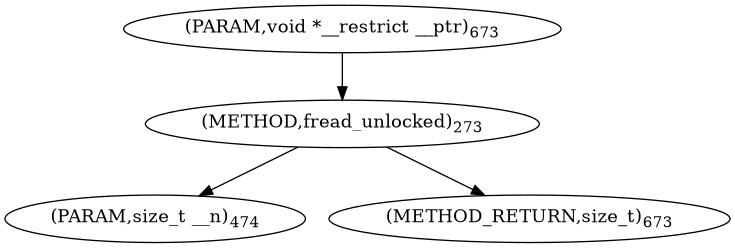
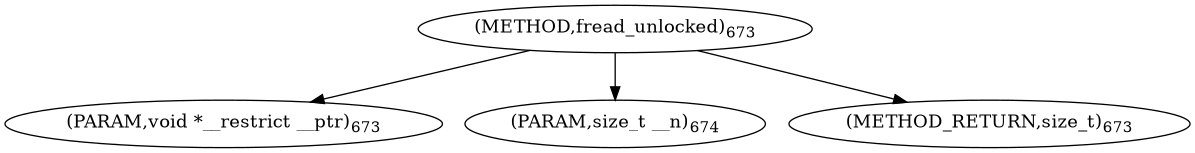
edge "(PARAM,void *__restrict __ptr)" -> "(METHOD,fread_unlocked)": reversed
node "(METHOD,fread_unlocked)": text "273" -> "673"
node "(PARAM,size_t __n)": text "474" -> "674"
